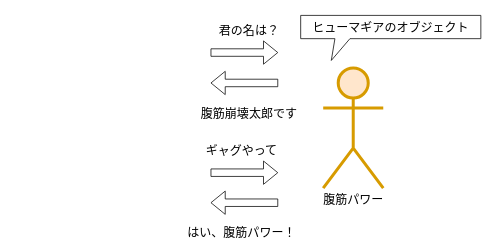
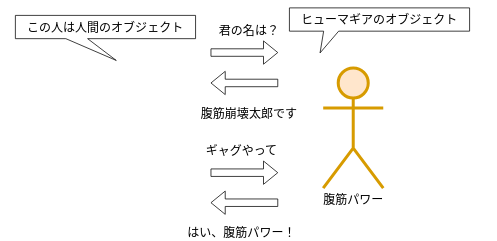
node "この人は人間のオブジェクト": added
node "ヒューマギアのオブジェクト": moved (390, 38) -> (379, 30)
